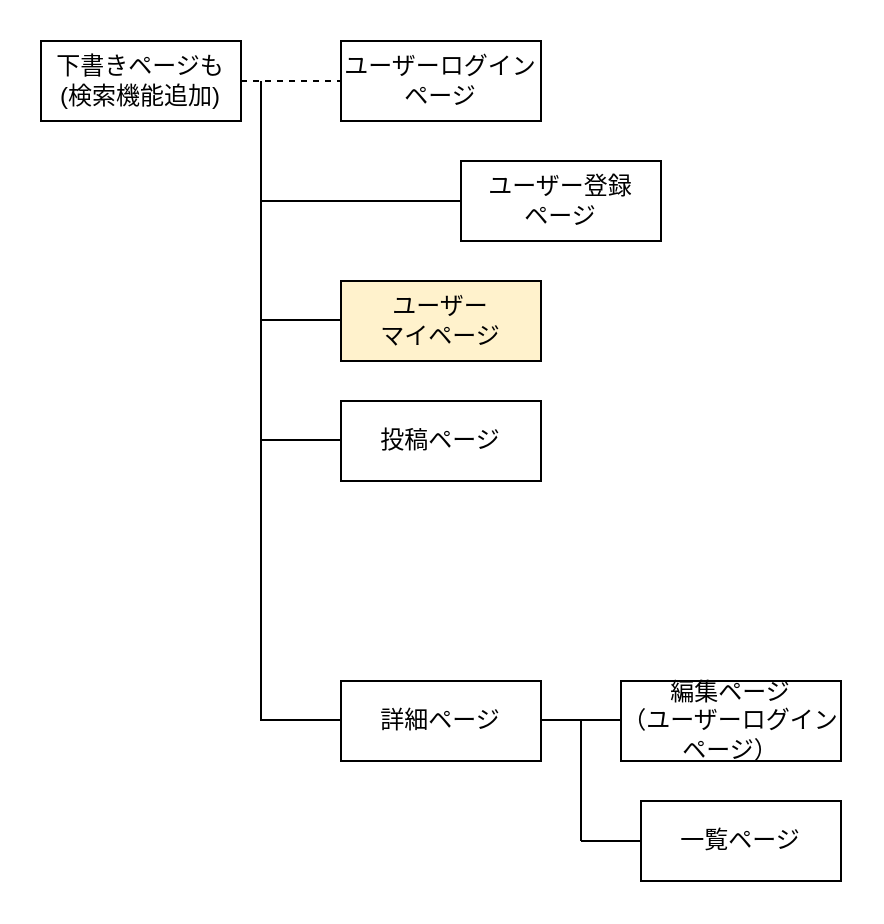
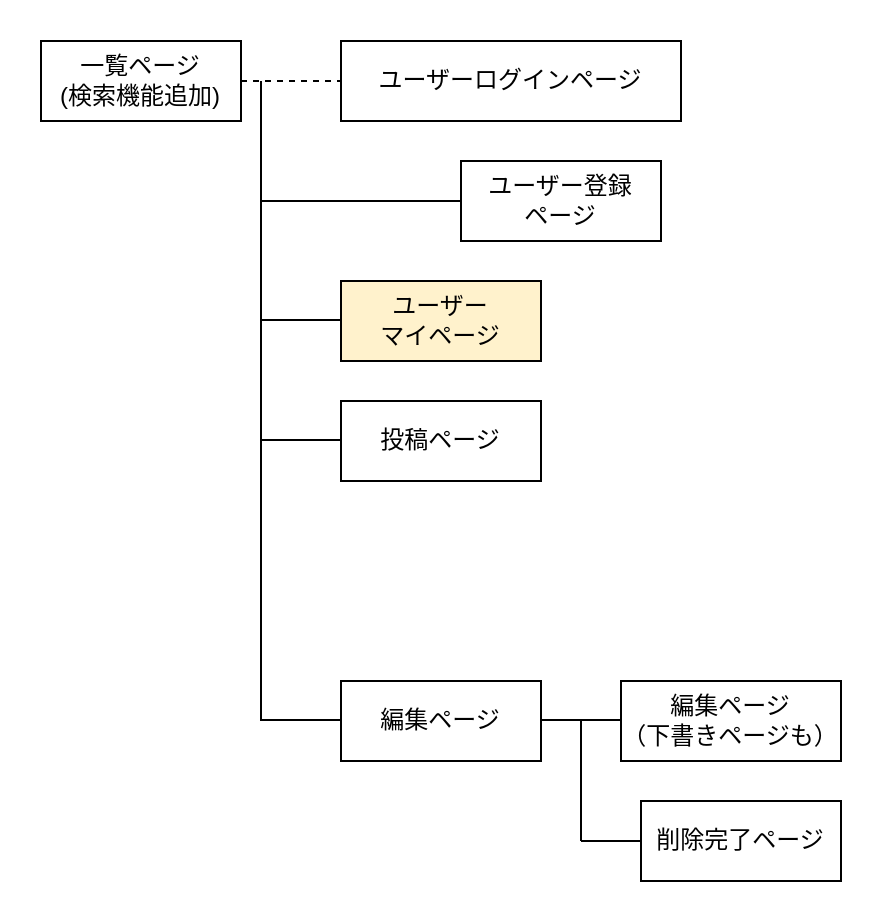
node "下書きページも (検索機能追加)": label "下書きページも (検索機能追加)" -> "一覧ページ (検索機能追加)"
node "ユーザーログインページ": size 200x80 -> 340x80
node "詳細ページ": label "詳細ページ" -> "編集ページ"
node "編集ページ （ユーザーログインページ）": label "編集ページ （ユーザーログインページ）" -> "編集ページ （下書きページも）"
node "一覧ページ": label "一覧ページ" -> "削除完了ページ"
